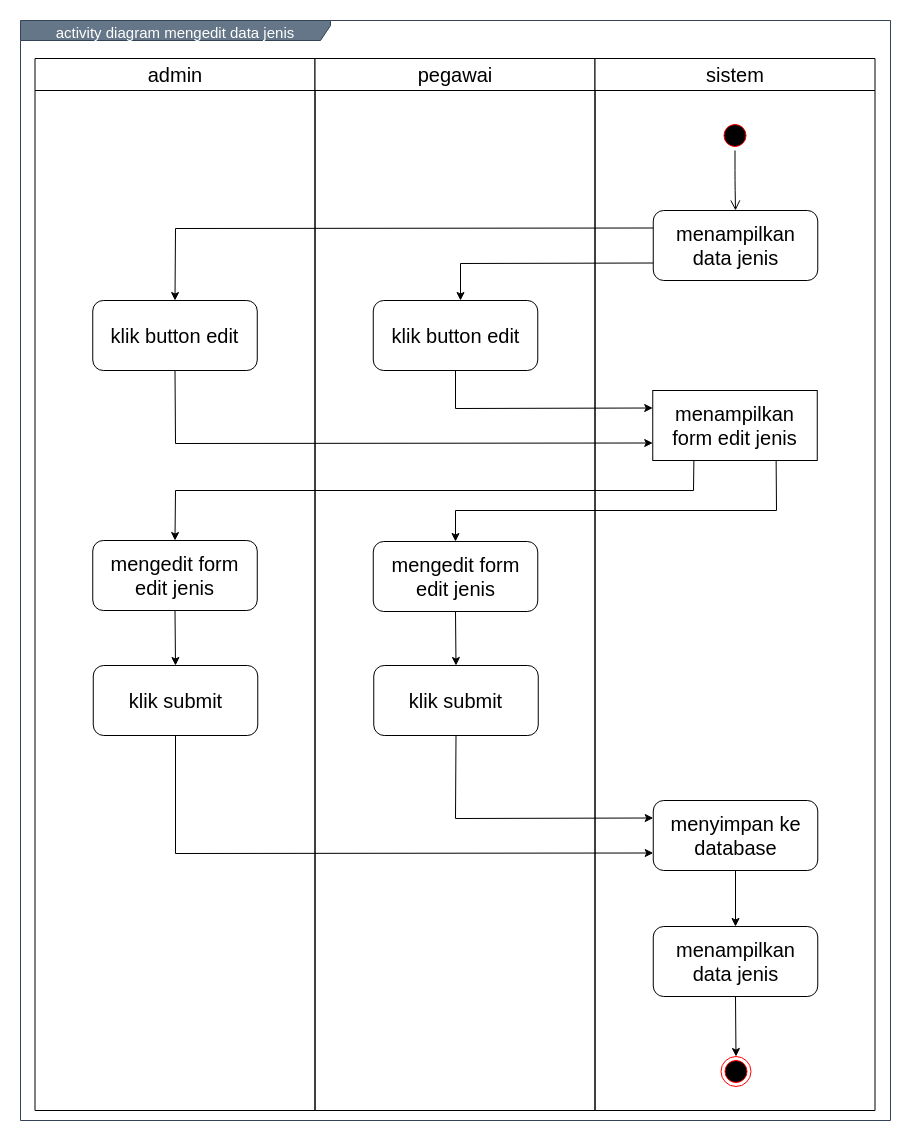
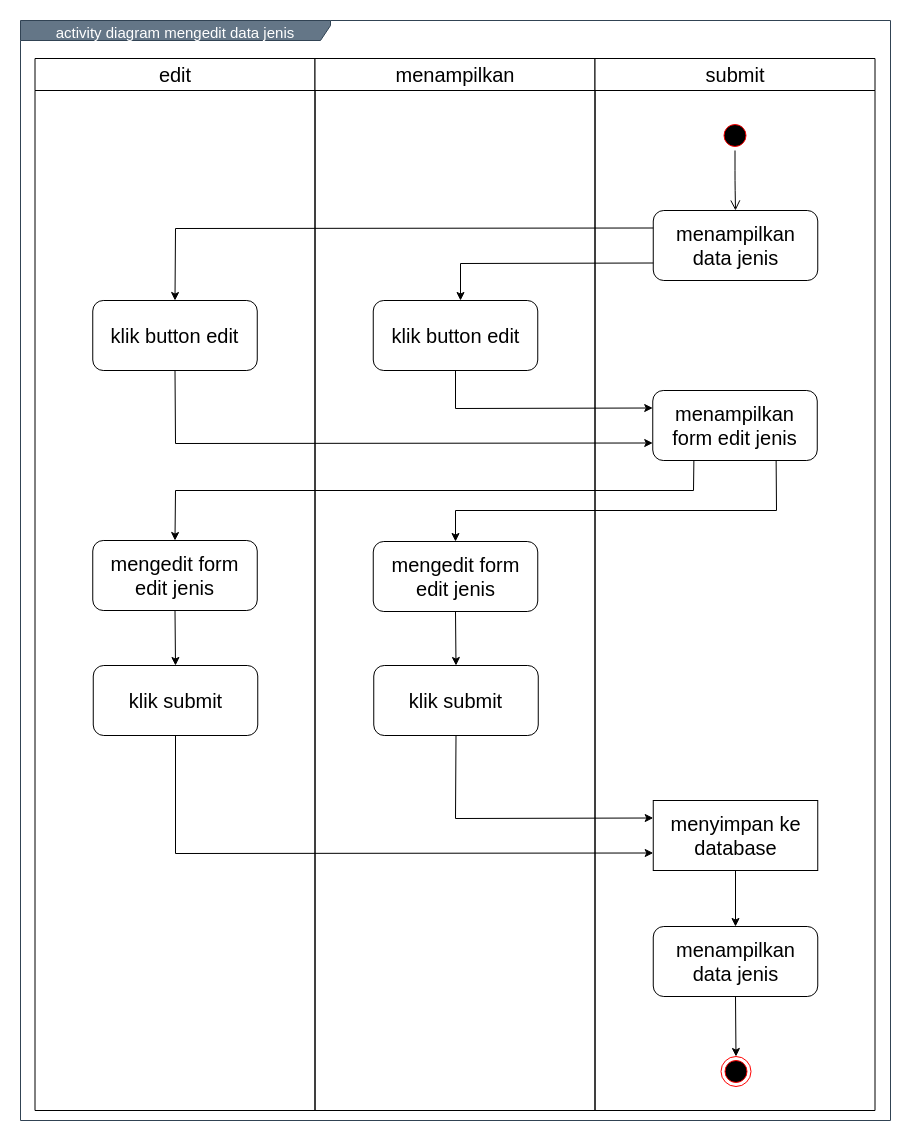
node "admin": label "admin" -> "edit"
node "pegawai": label "pegawai" -> "menampilkan"
node "sistem": label "sistem" -> "submit"
node "menampilkan form edit jenis": shape rectangle -> rounded rectangle
node "menyimpan ke database": shape rounded rectangle -> rectangle
